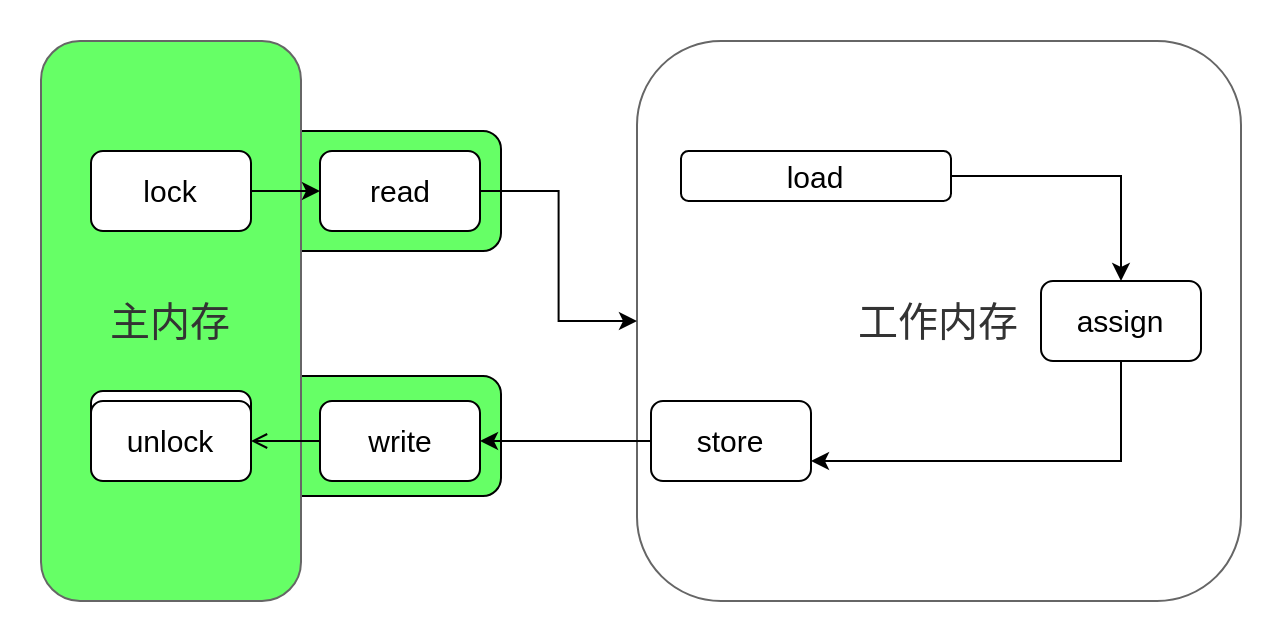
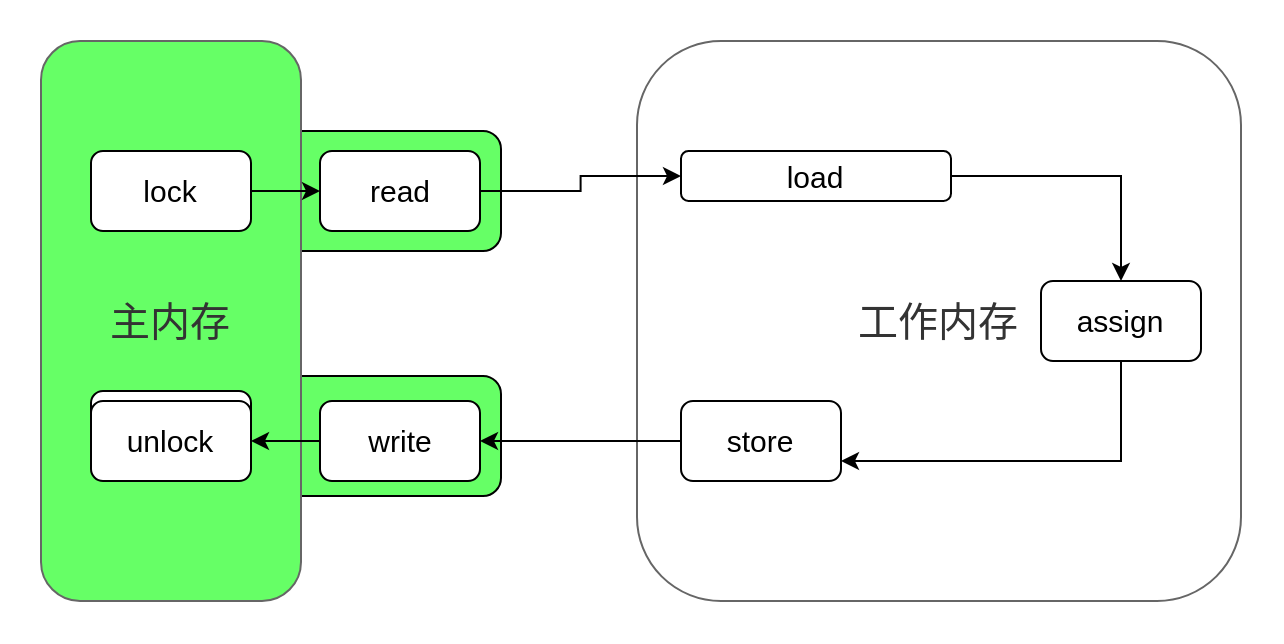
edge "read" -> "工作内存": now "read" -> "load"
edge "write" -> "unlock": arrowhead open -> classic
node "store": moved (731, 441) -> (761, 441)
